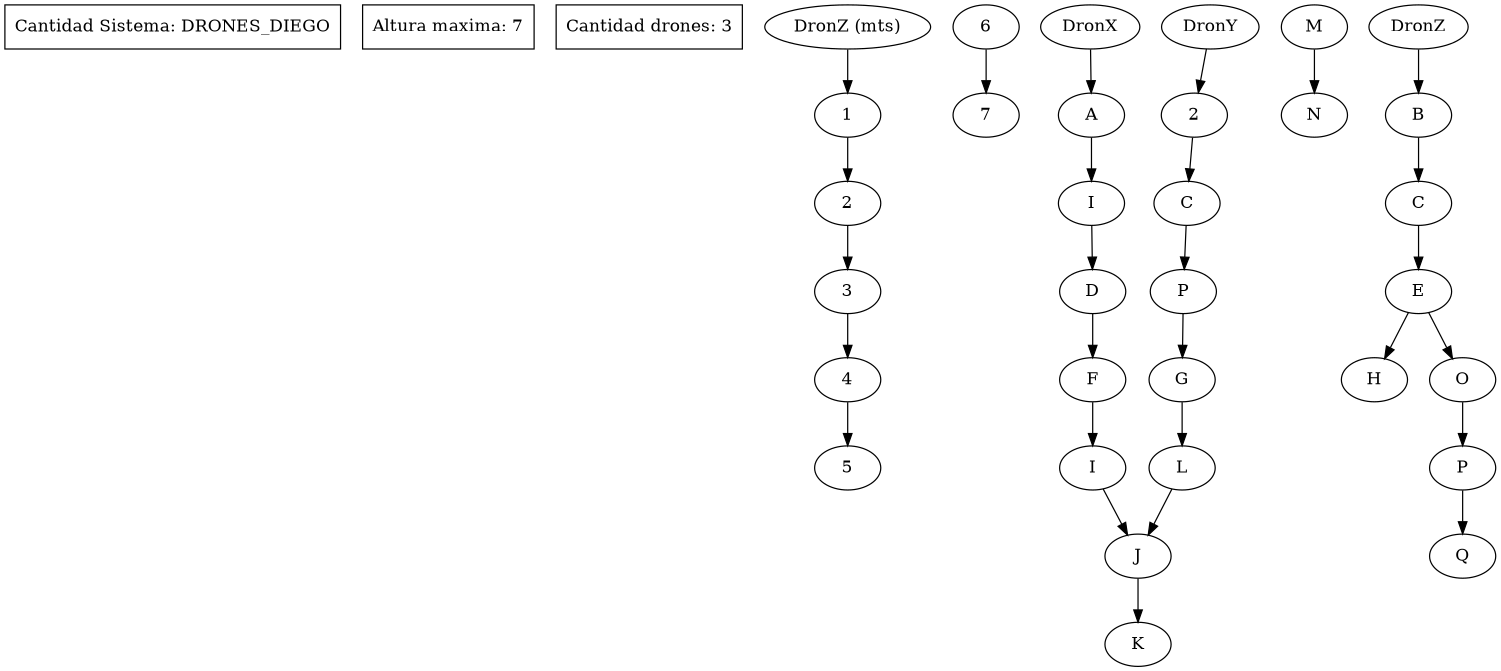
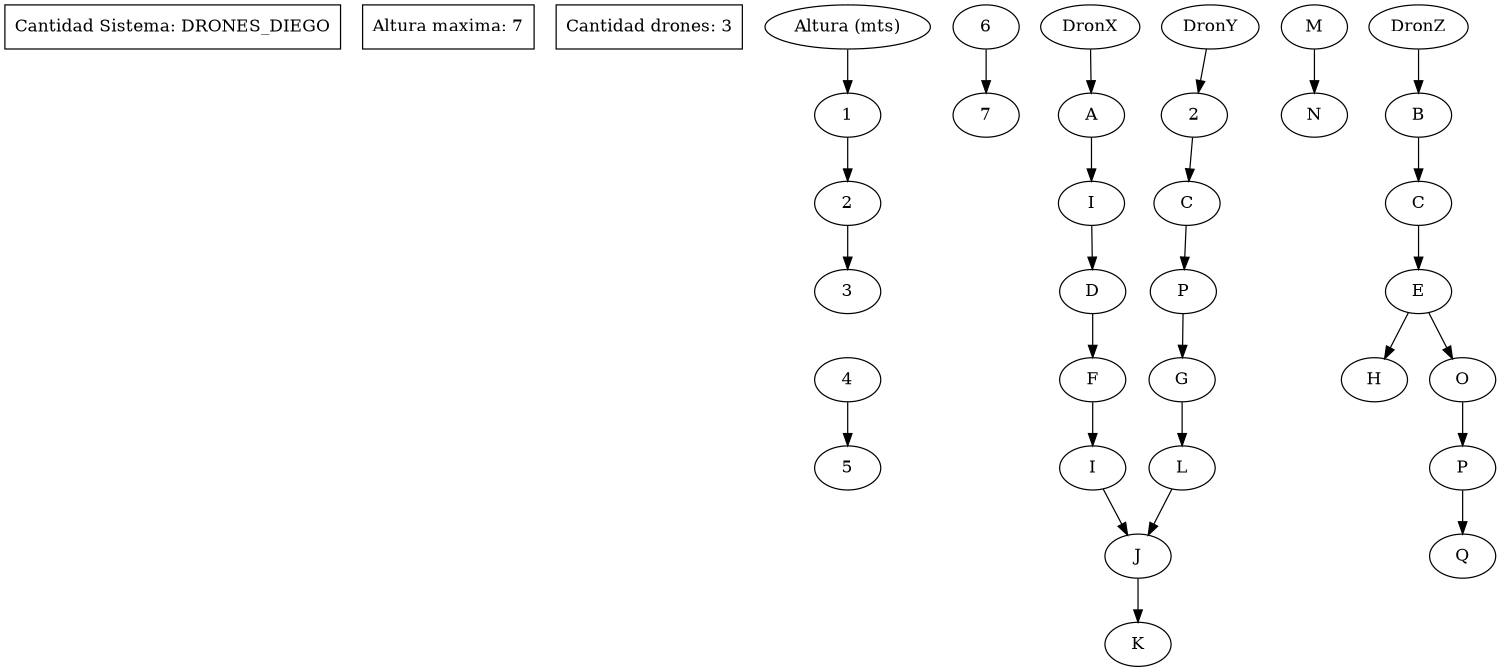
node "DronZ (mts)": label "DronZ (mts)" -> "Altura (mts)"
edge "3" -> "4": removed
